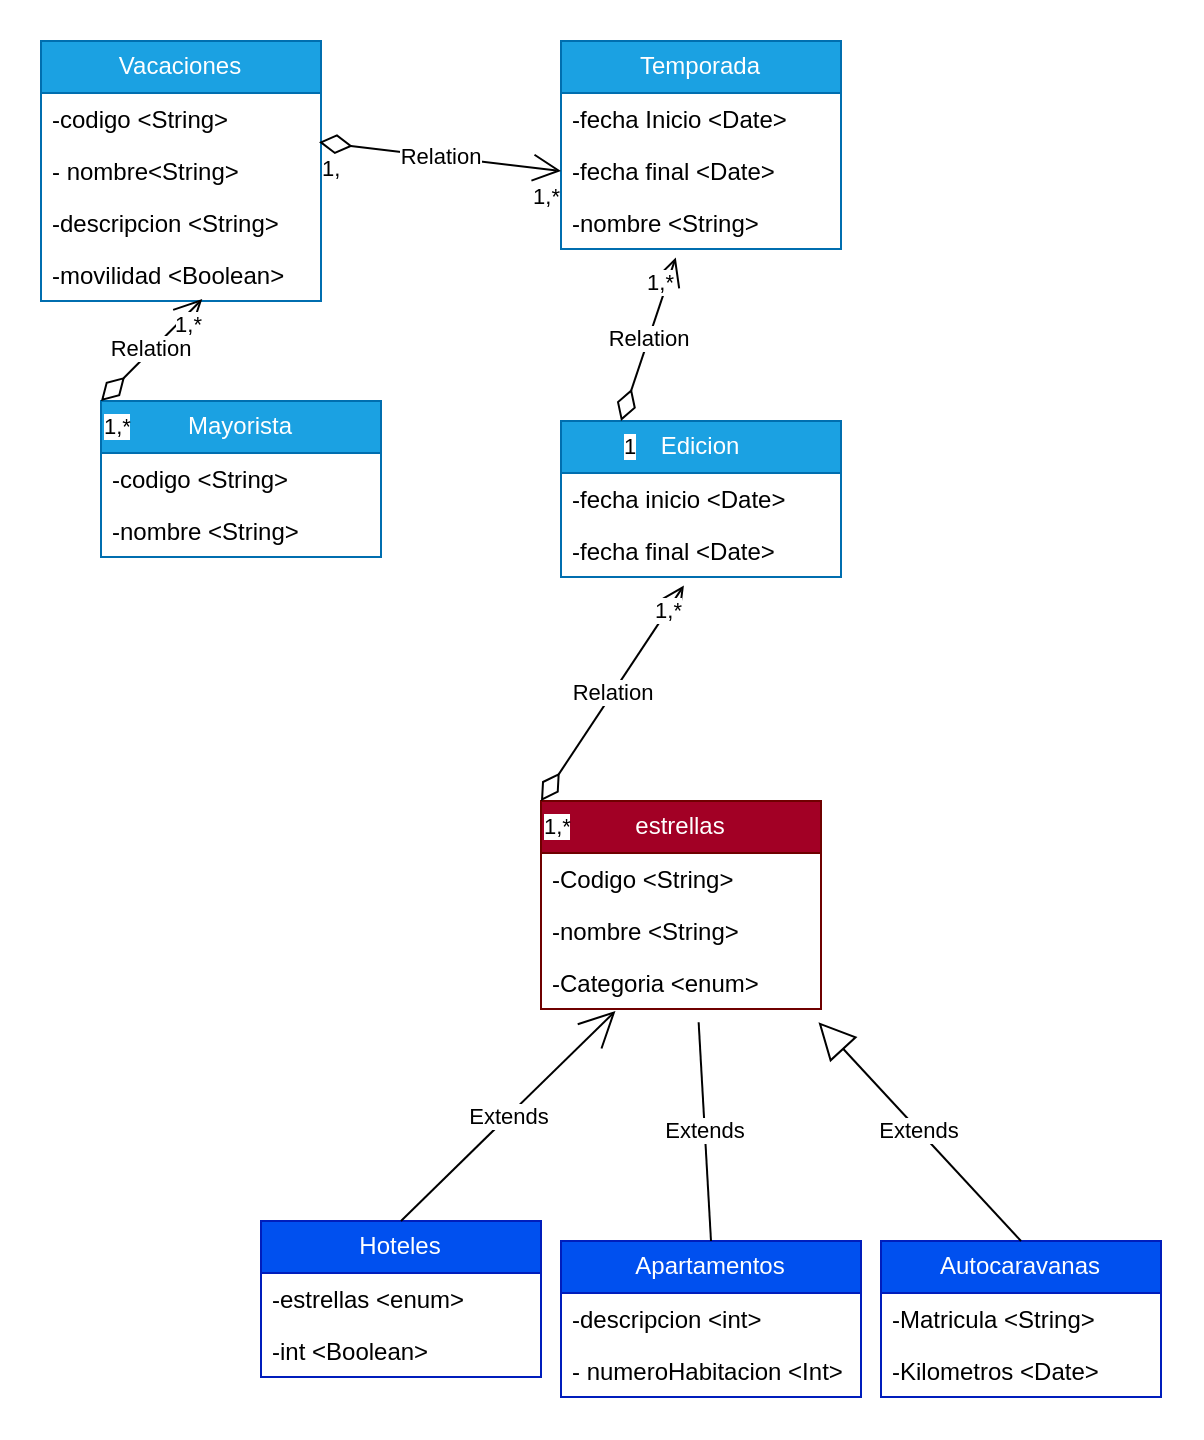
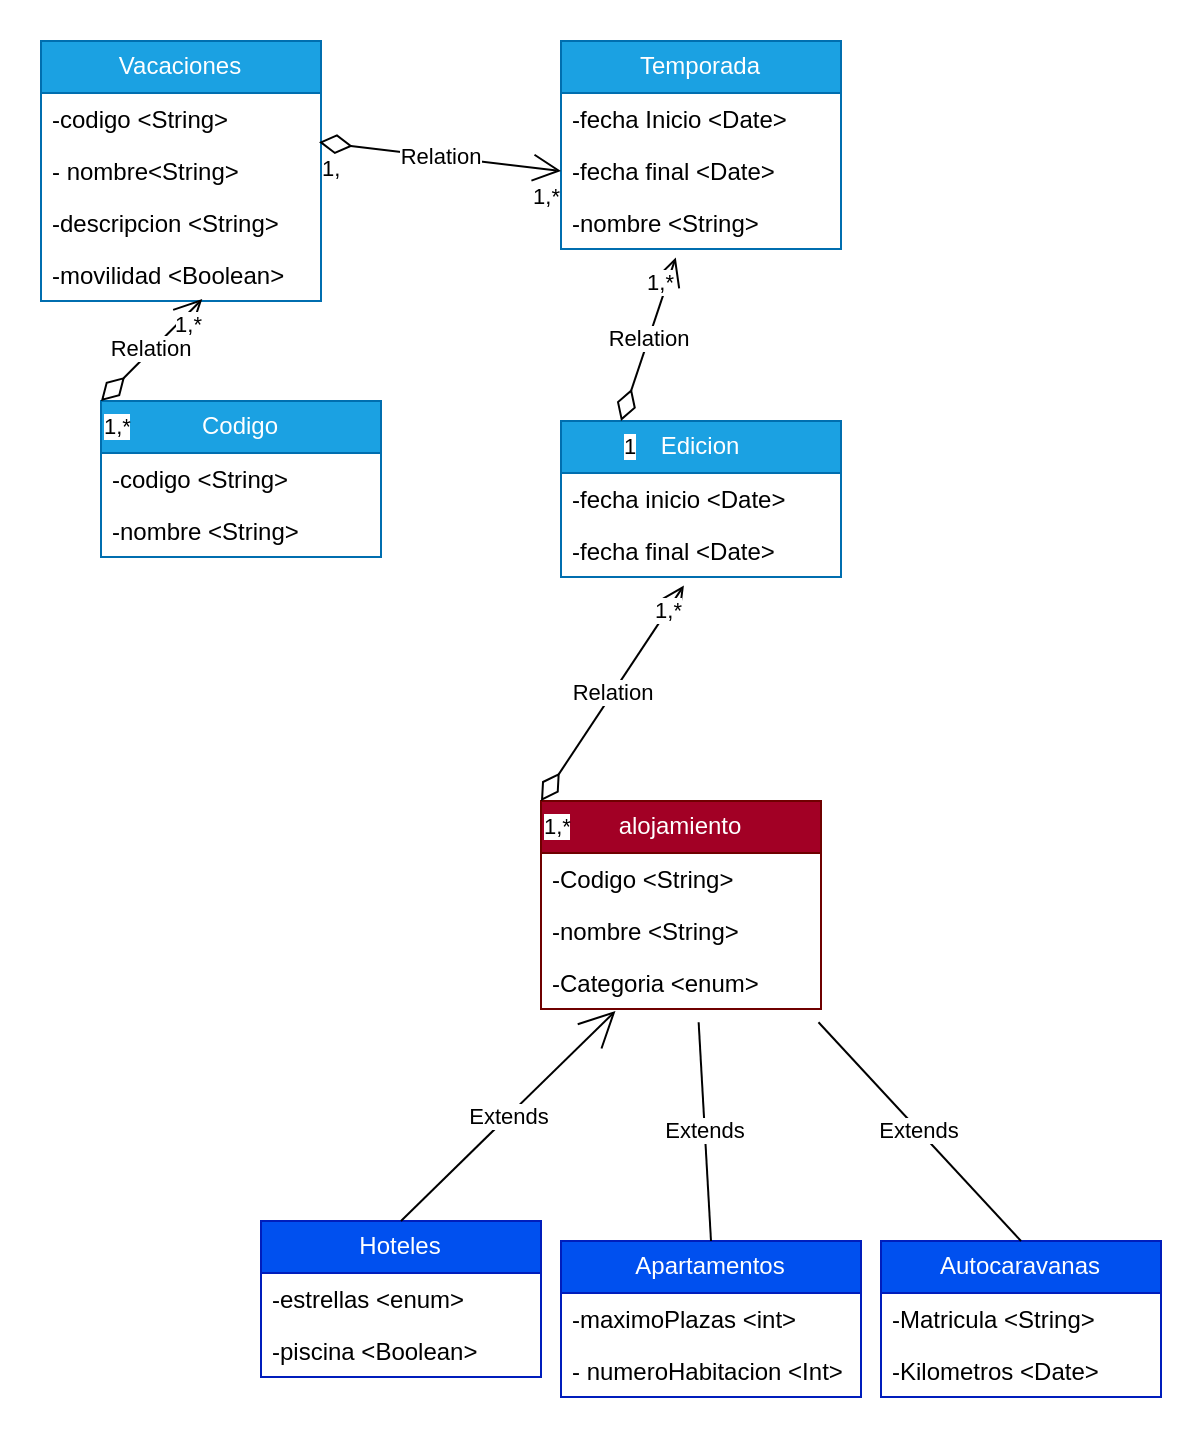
node "Mayorista": label "Mayorista" -> "Codigo"
node "estrellas": label "estrellas" -> "alojamiento"
edge "Autocaravanas" -> "-Categoria <enum>": arrowhead block -> none
node "-descripcion <int>": label "-descripcion <int>" -> "-maximoPlazas <int>"
node "-int <Boolean>": label "-int <Boolean>" -> "-piscina <Boolean>"
